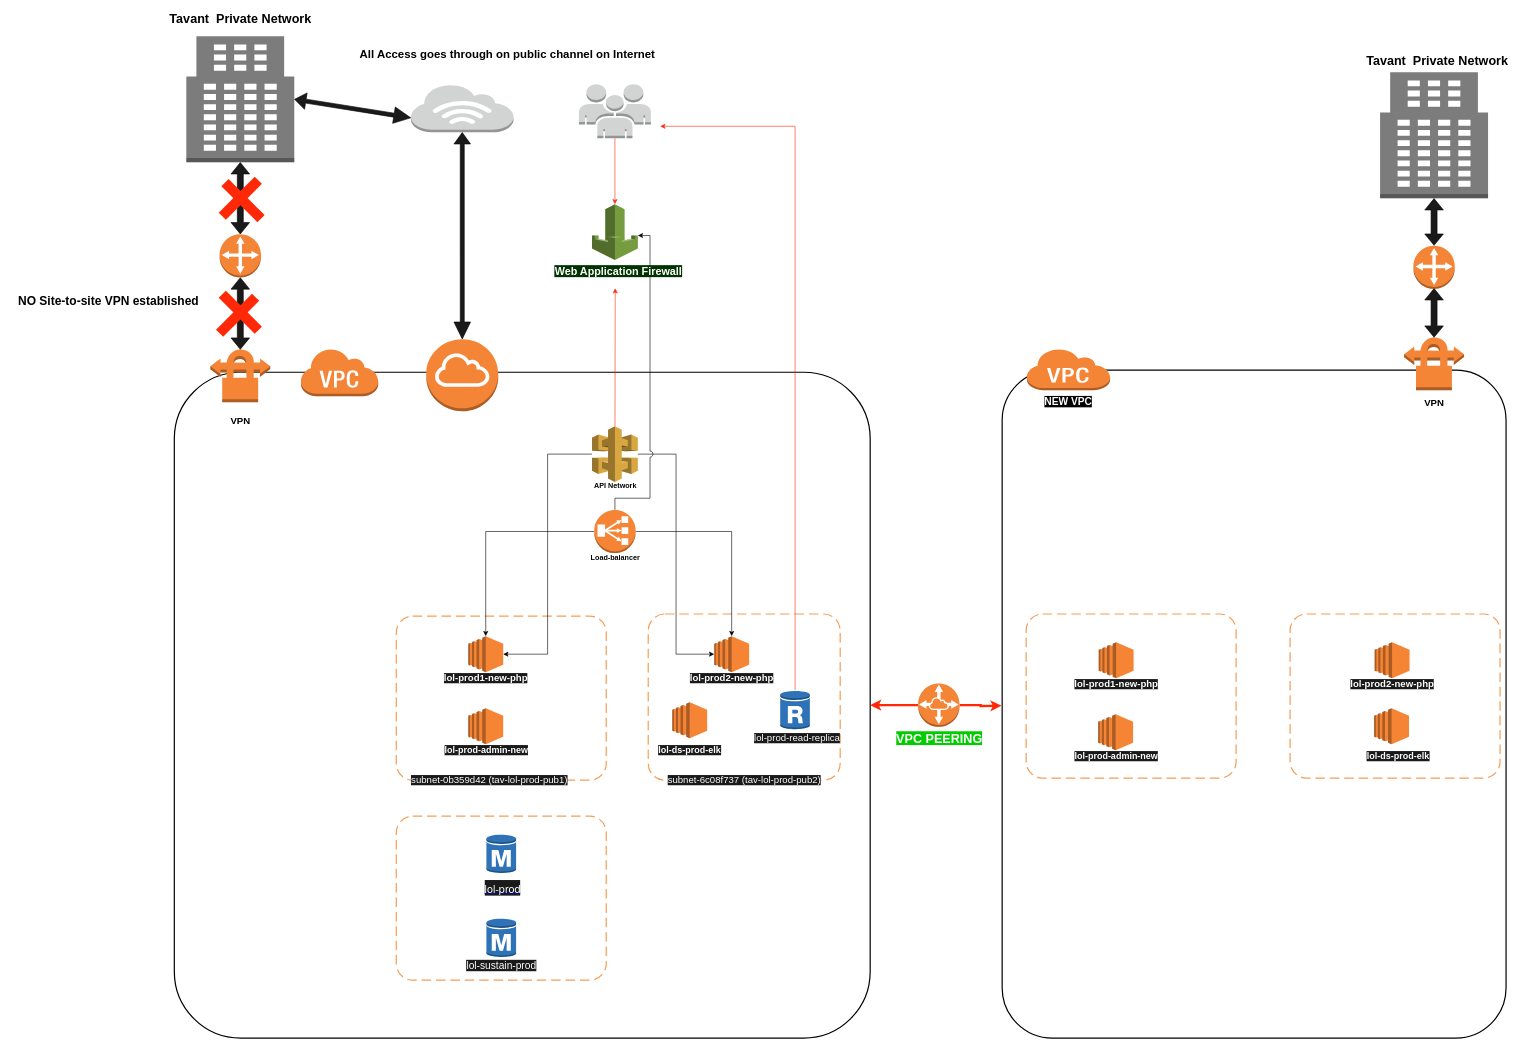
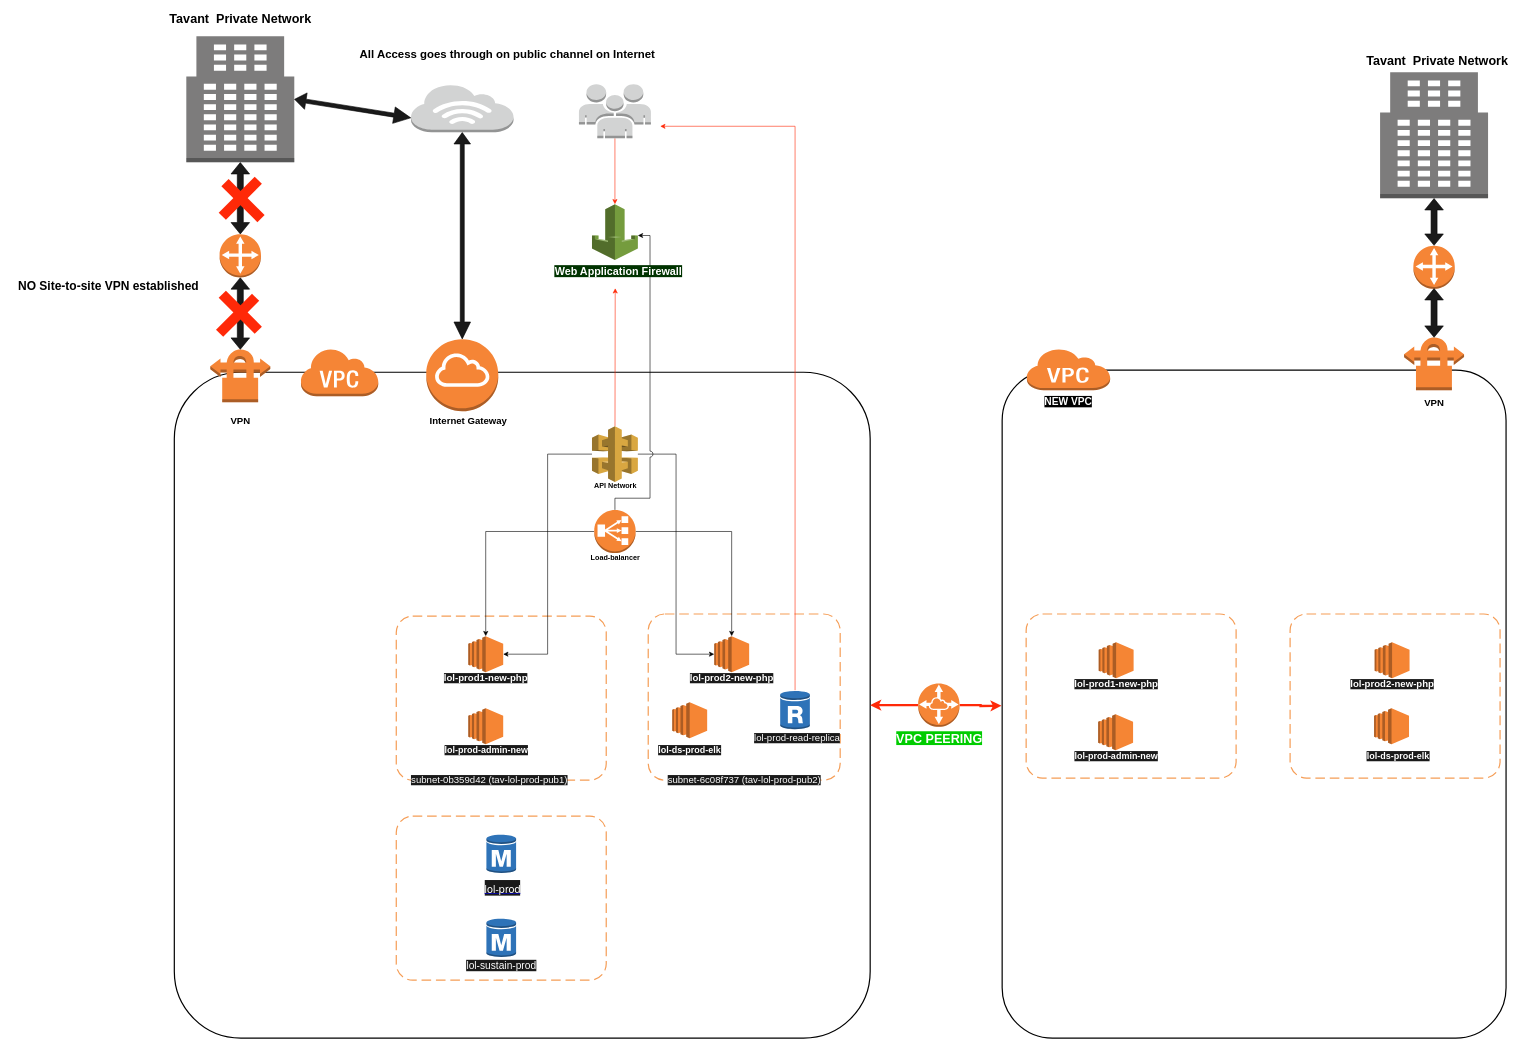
node "NO Site-to-site VPN established": moved (108, 300) -> (108, 285)
node "Internet Gateway": added
